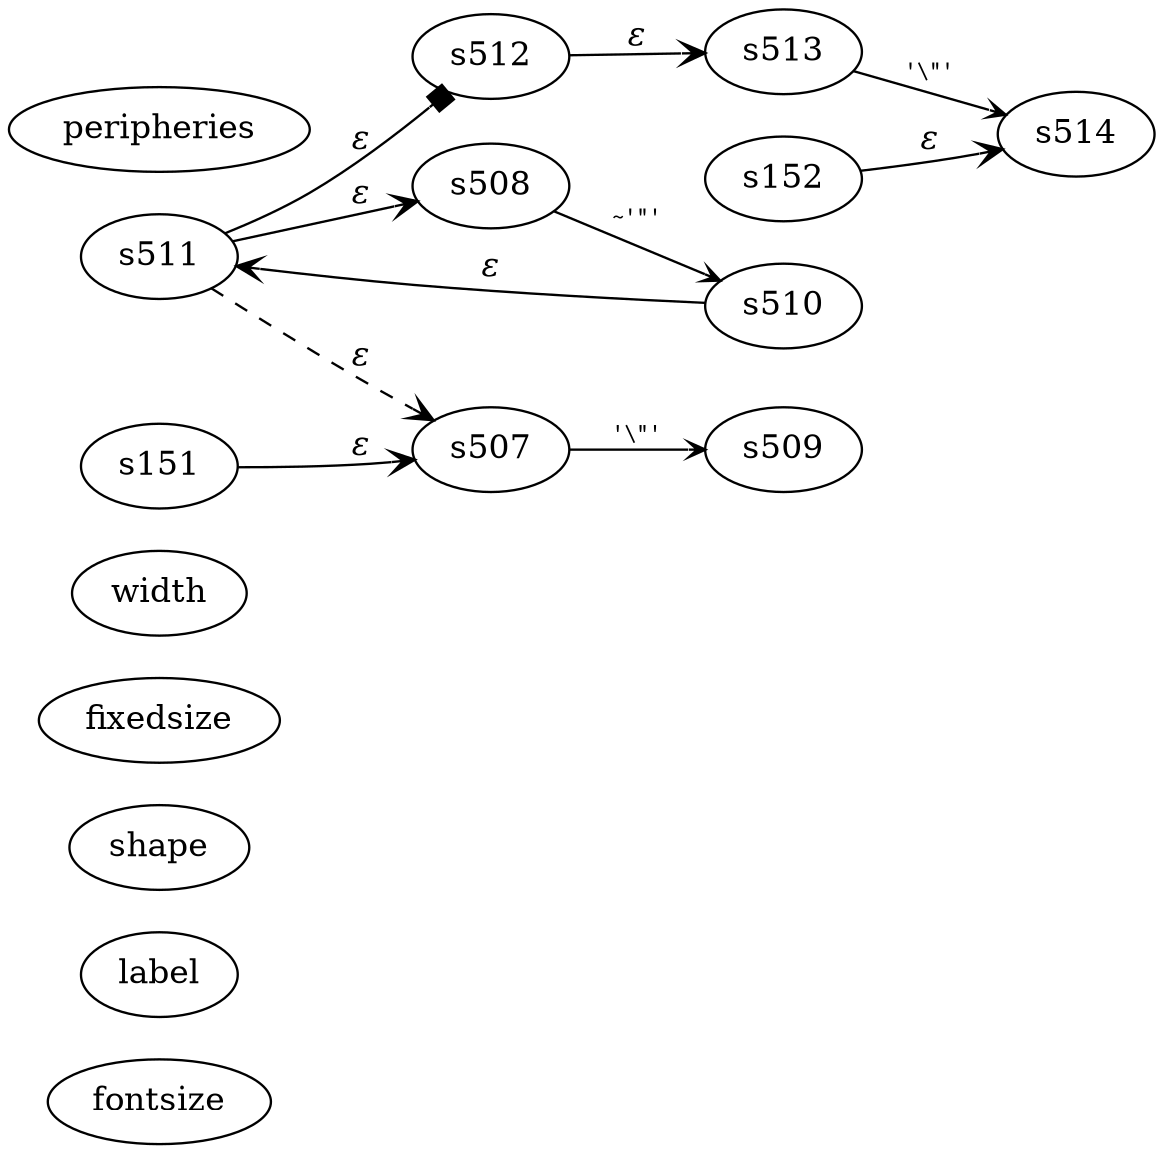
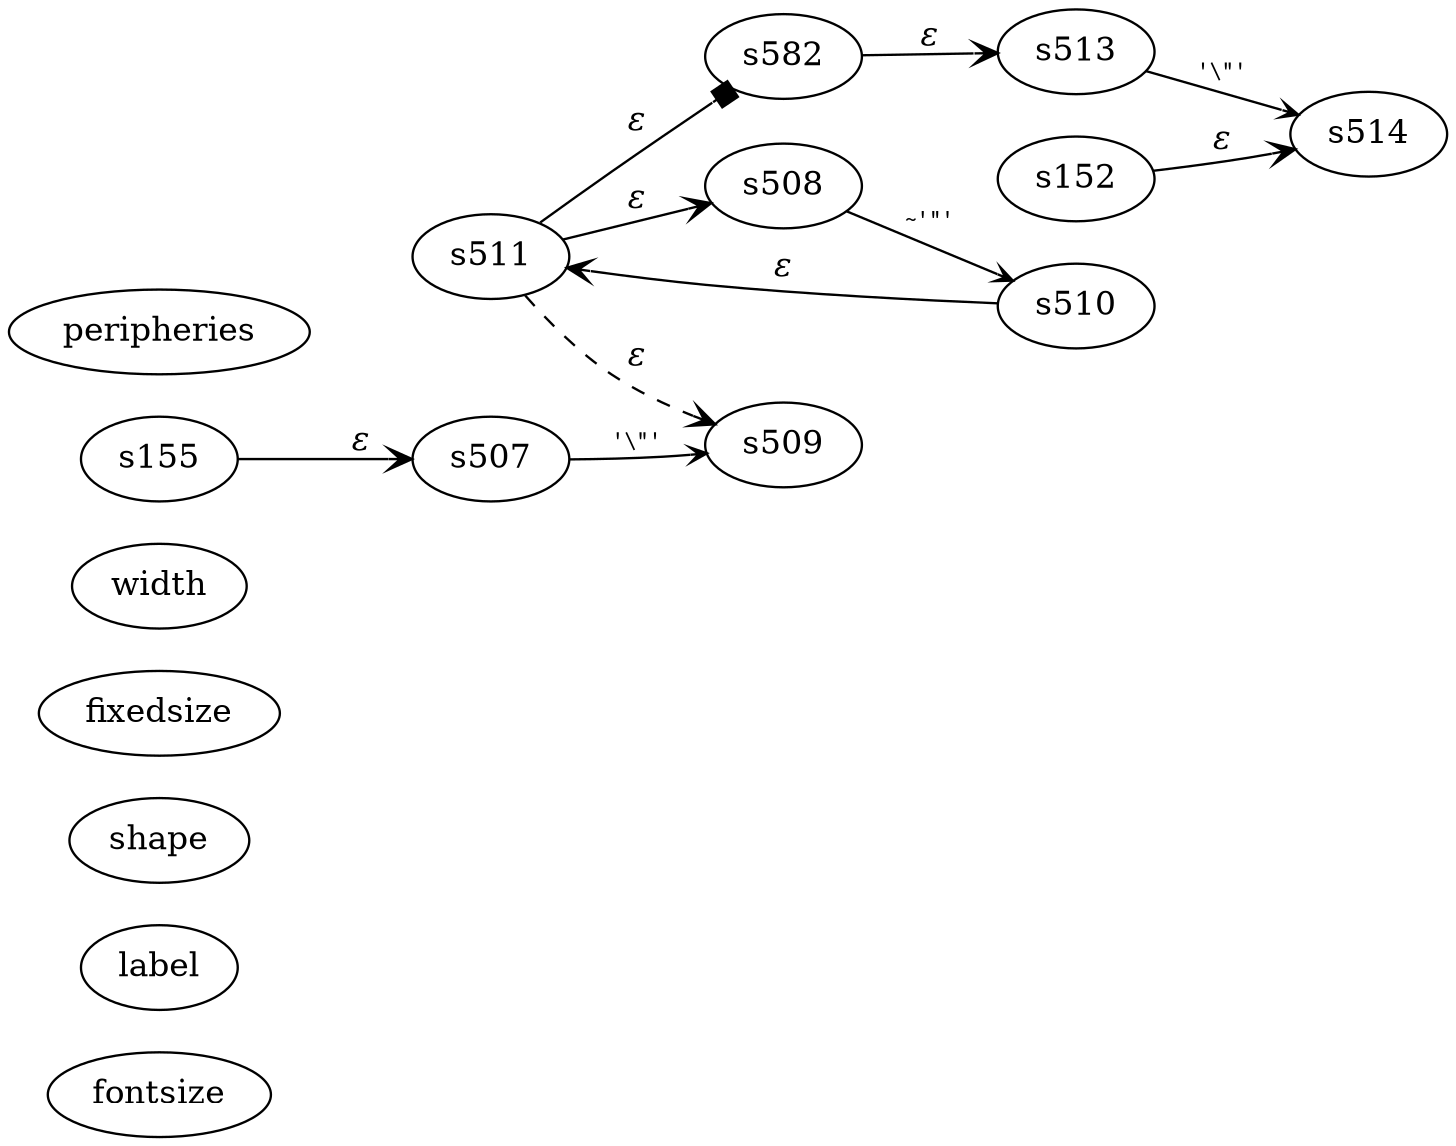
node "s512": label "s512" -> "s582"
edge "s511" -> "s507": now "s511" -> "s509"
node "s151": label "s151" -> "s155"
